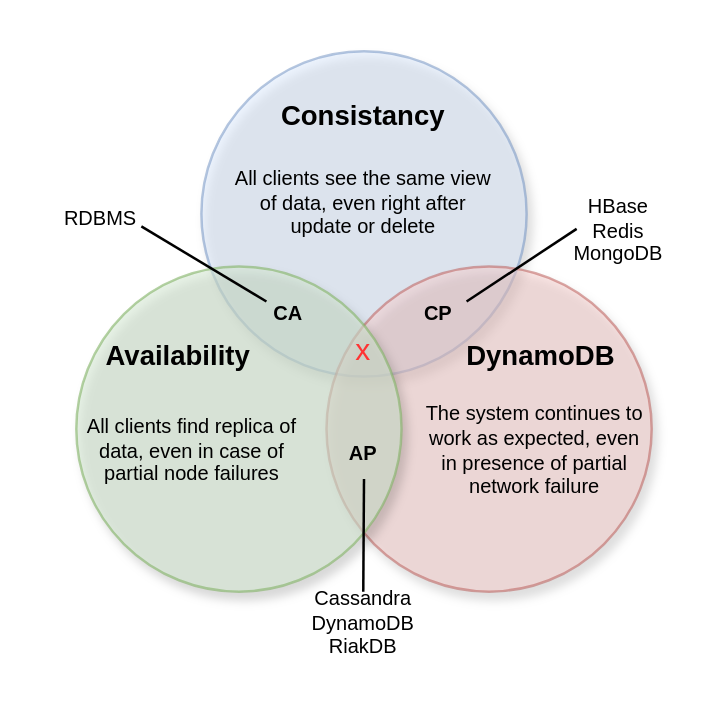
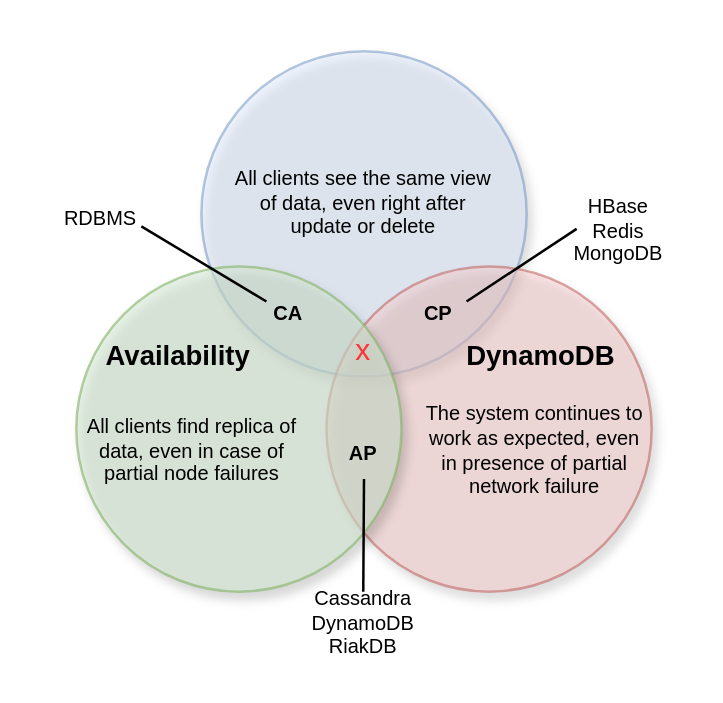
node "Consistancy": removed
